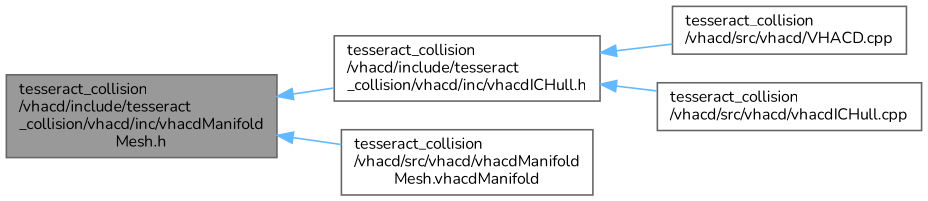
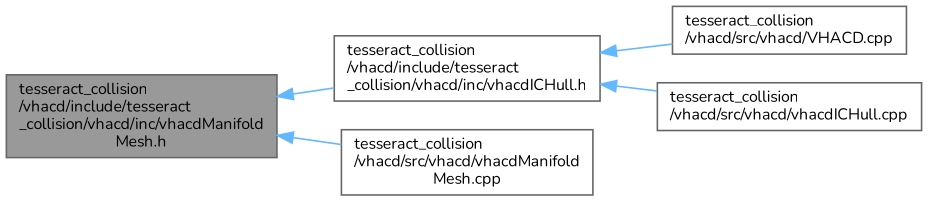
node "tesseract_collision /vhacd/src/vhacd/vhacdManifold Mesh.vhacdManifold": label "tesseract_collision /vhacd/src/vhacd/vhacdManifold Mesh.vhacdManifold" -> "tesseract_collision /vhacd/src/vhacd/vhacdManifold Mesh.cpp"
